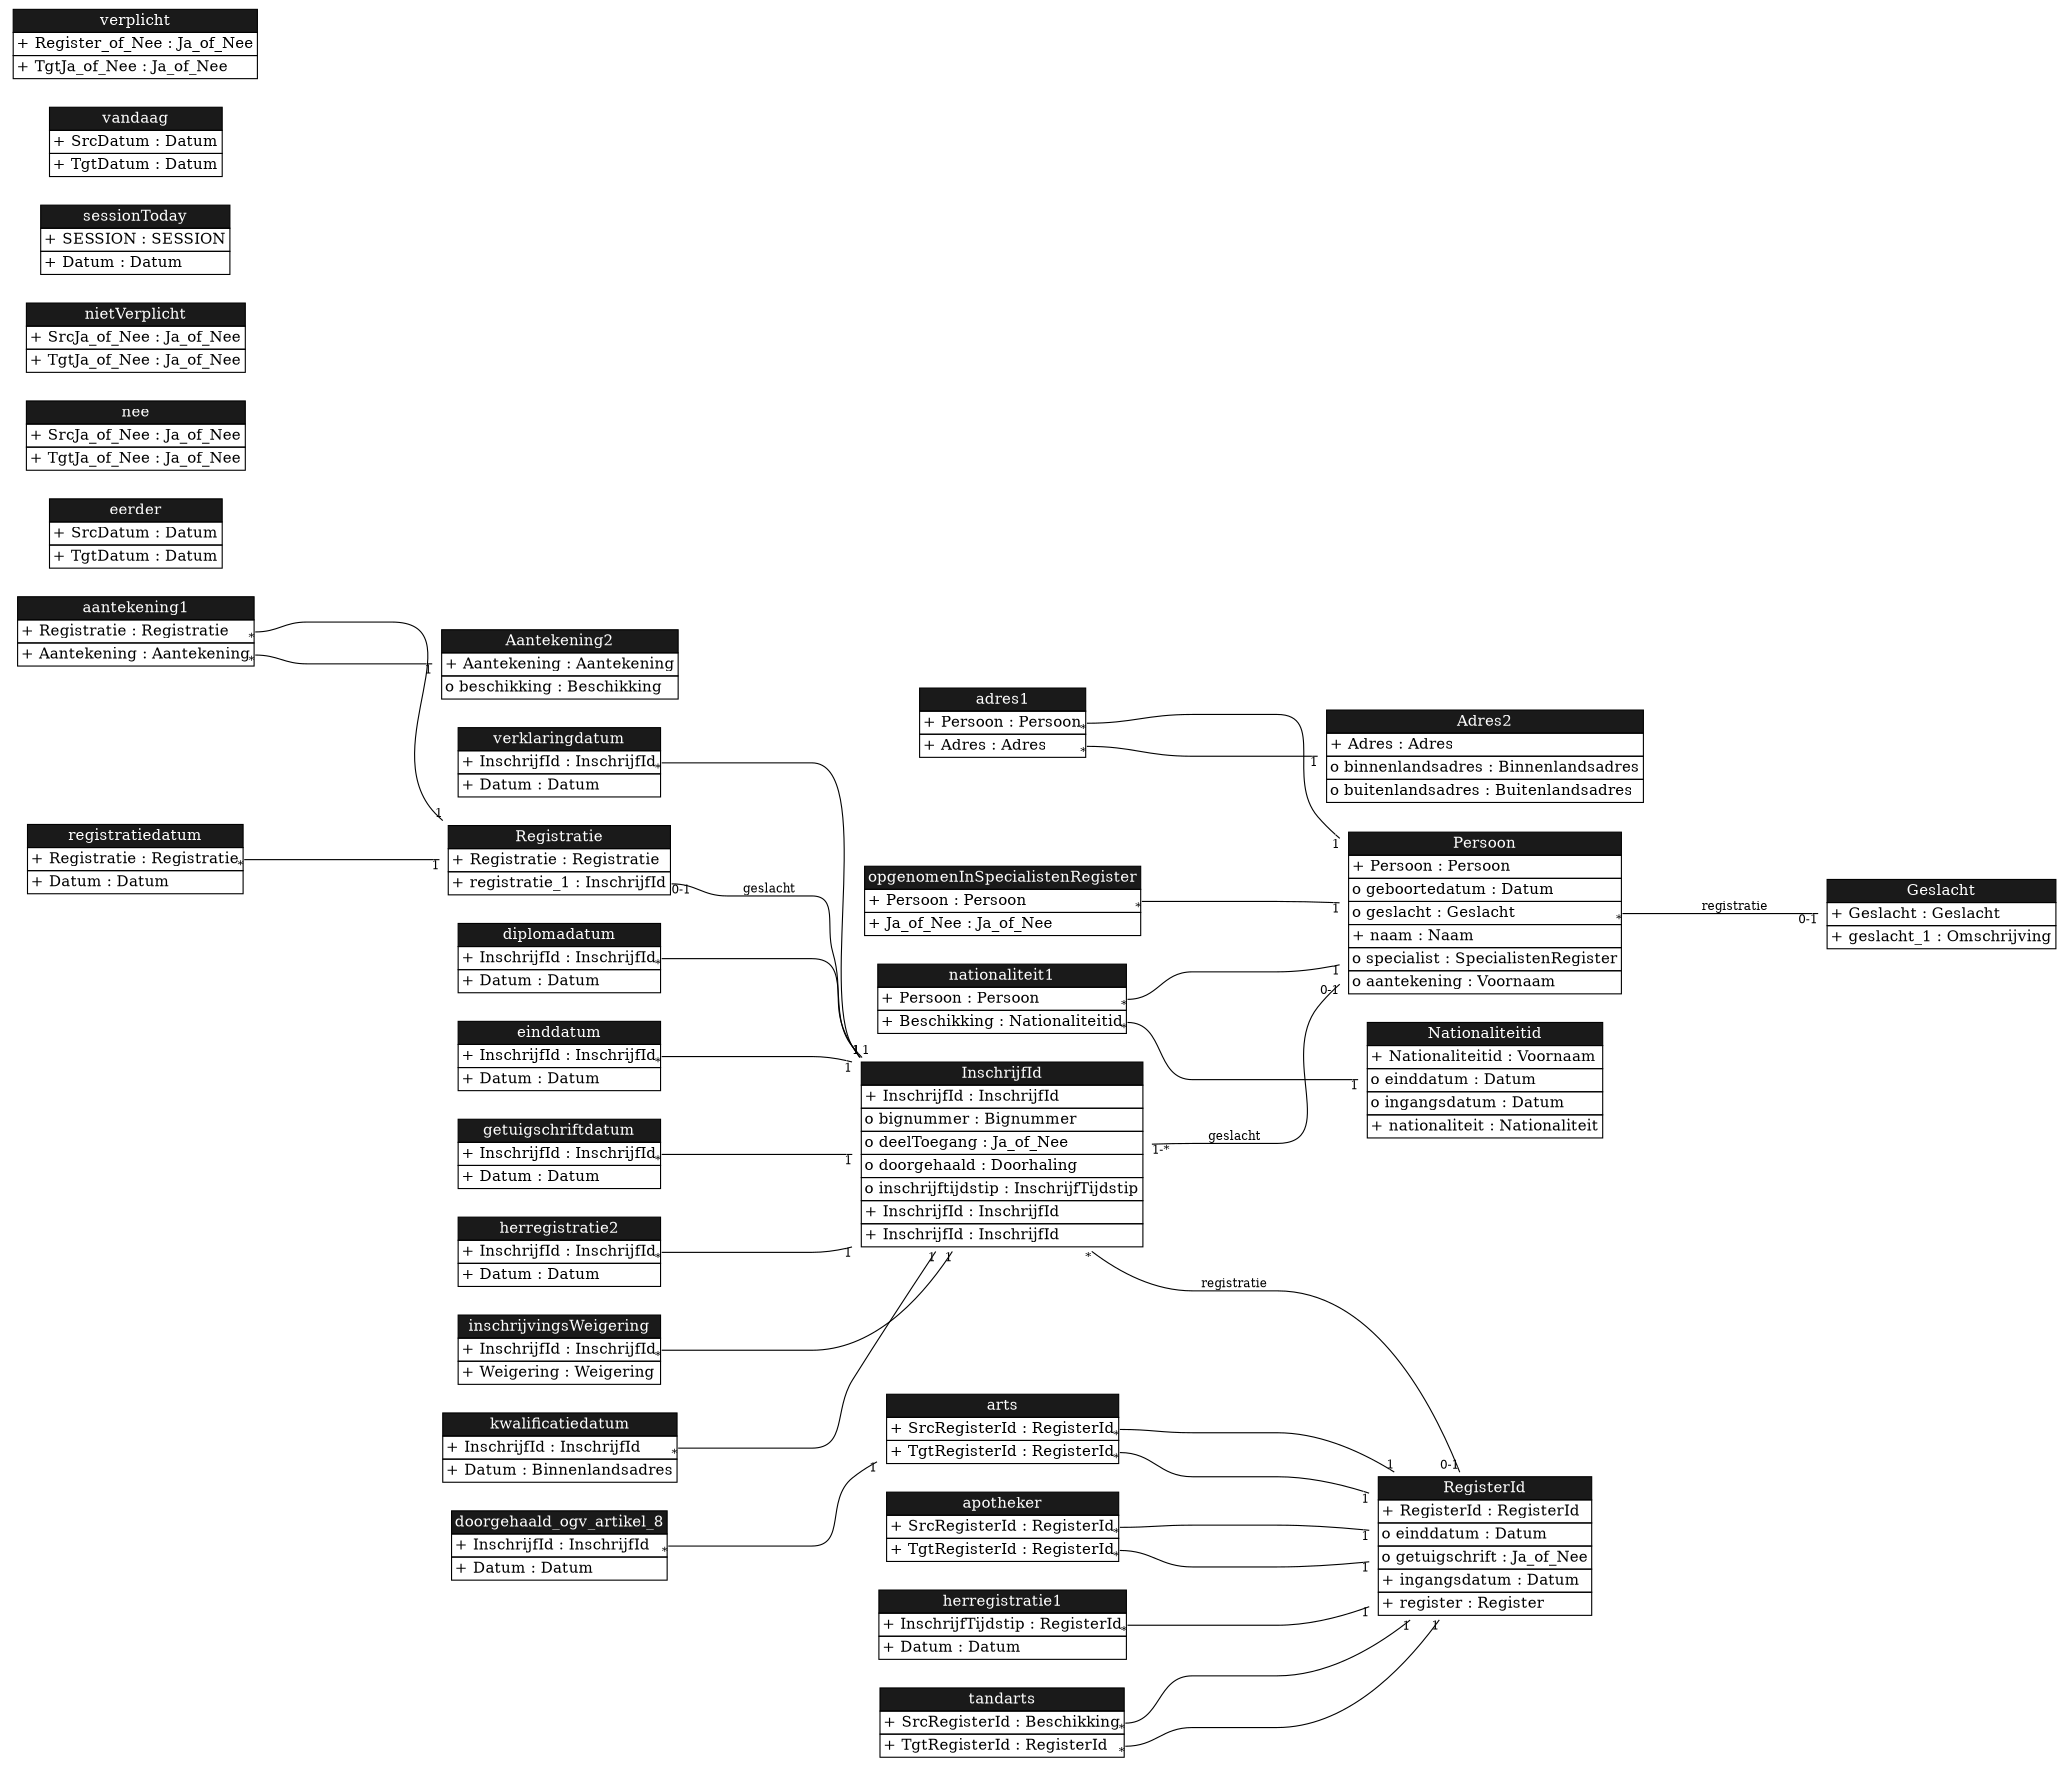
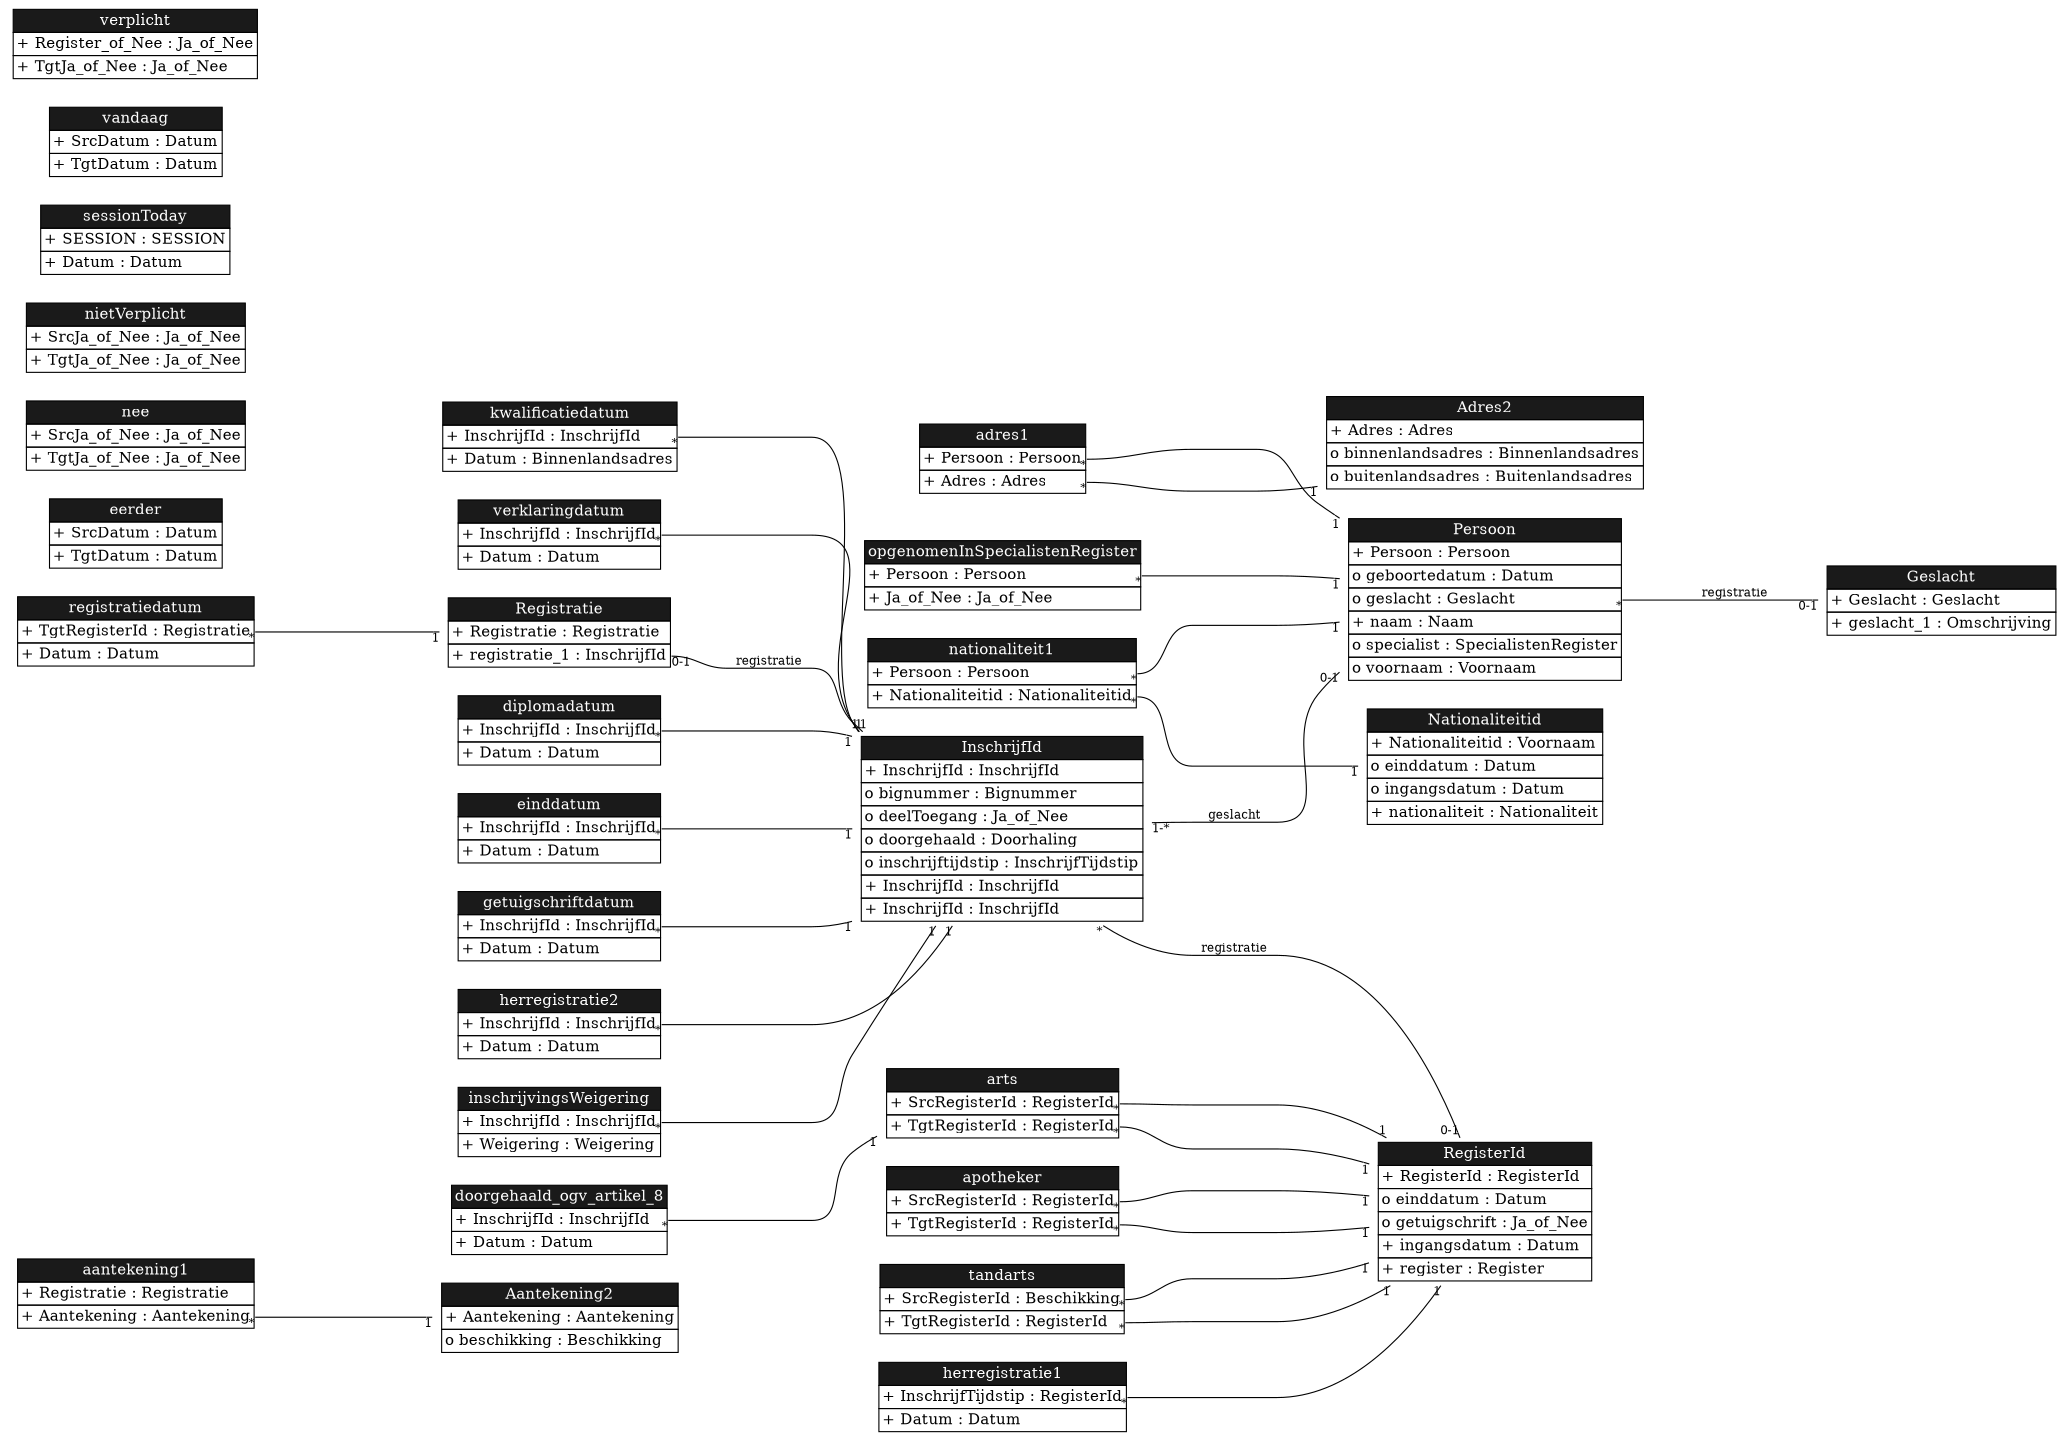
edge "aantekening1" -> "Registratie": removed
node "registratiedatum": text "+ Registratie : Registratie" -> "+ TgtRegisterId : Registratie"
edge "Registratie" -> "InschrijfId": label "geslacht" -> "registratie"
node "Persoon": text "o aantekening : Voornaam" -> "o voornaam : Voornaam"
node "nationaliteit1": text "+ Beschikking : Nationaliteitid" -> "+ Nationaliteitid : Nationaliteitid"
